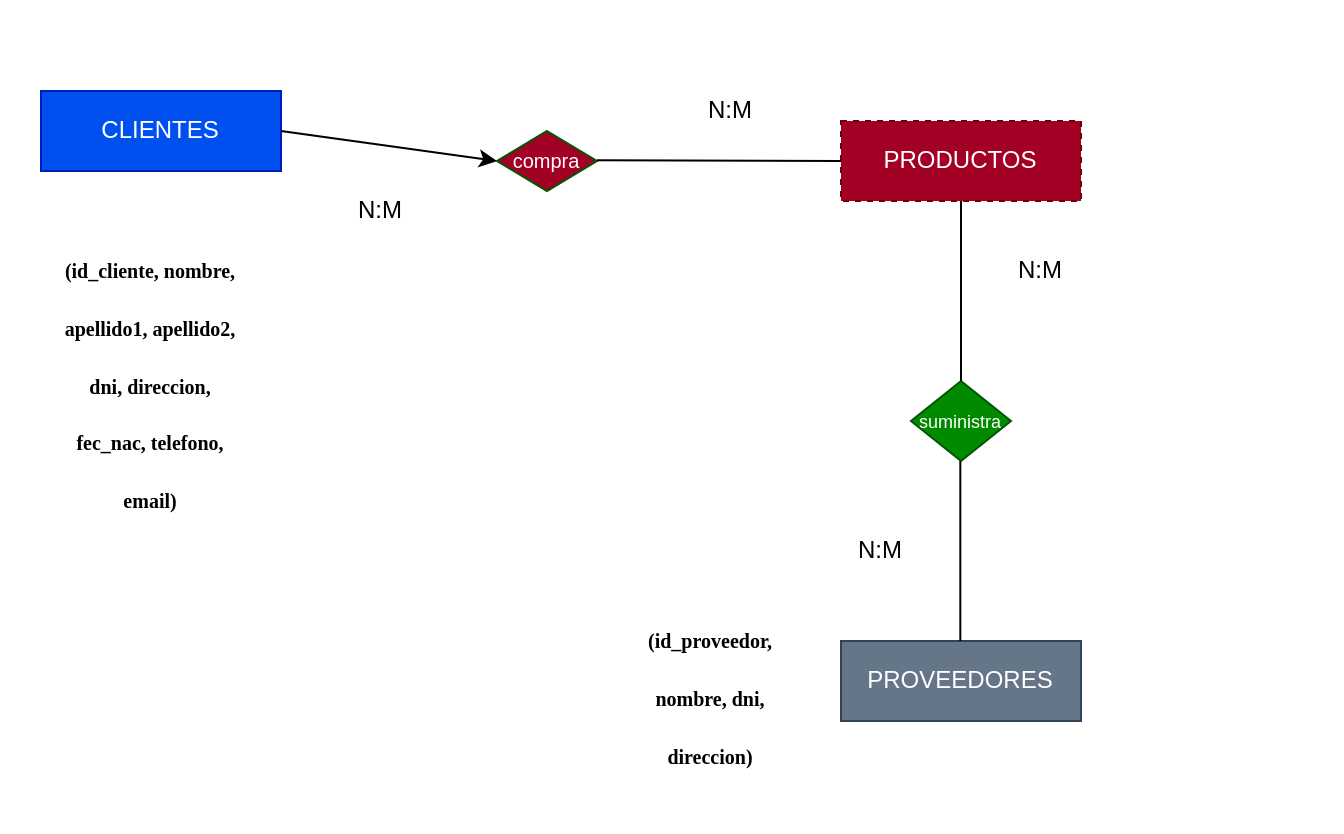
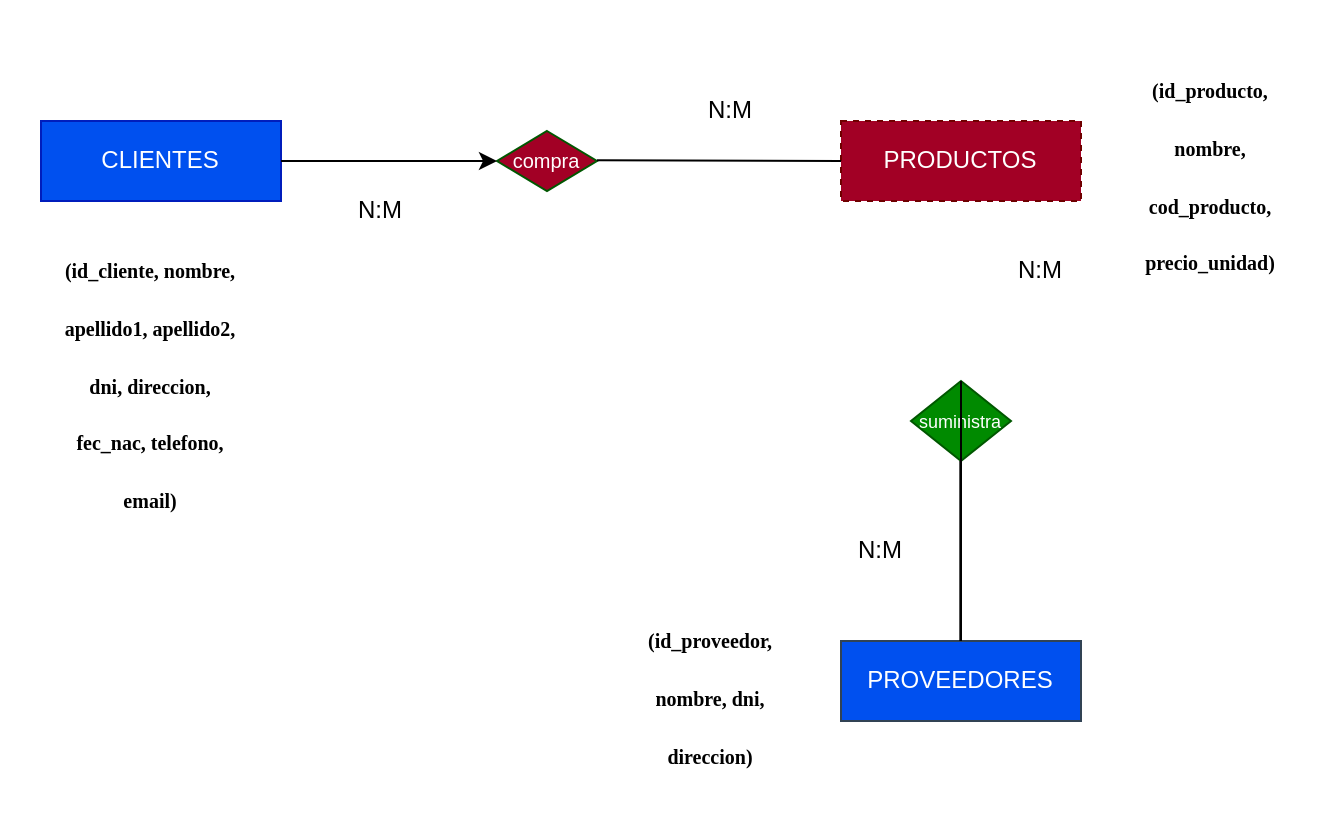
node "CLIENTES": moved (161, 131) -> (161, 161)
node "(id_producto, nombre, cod_producto, precio_unidad)": added
edge "PRODUCTOS" -- "suministra": now "PROVEEDORES" -- "suministra"
node "PROVEEDORES": fillcolor #647687 -> #0050ef
